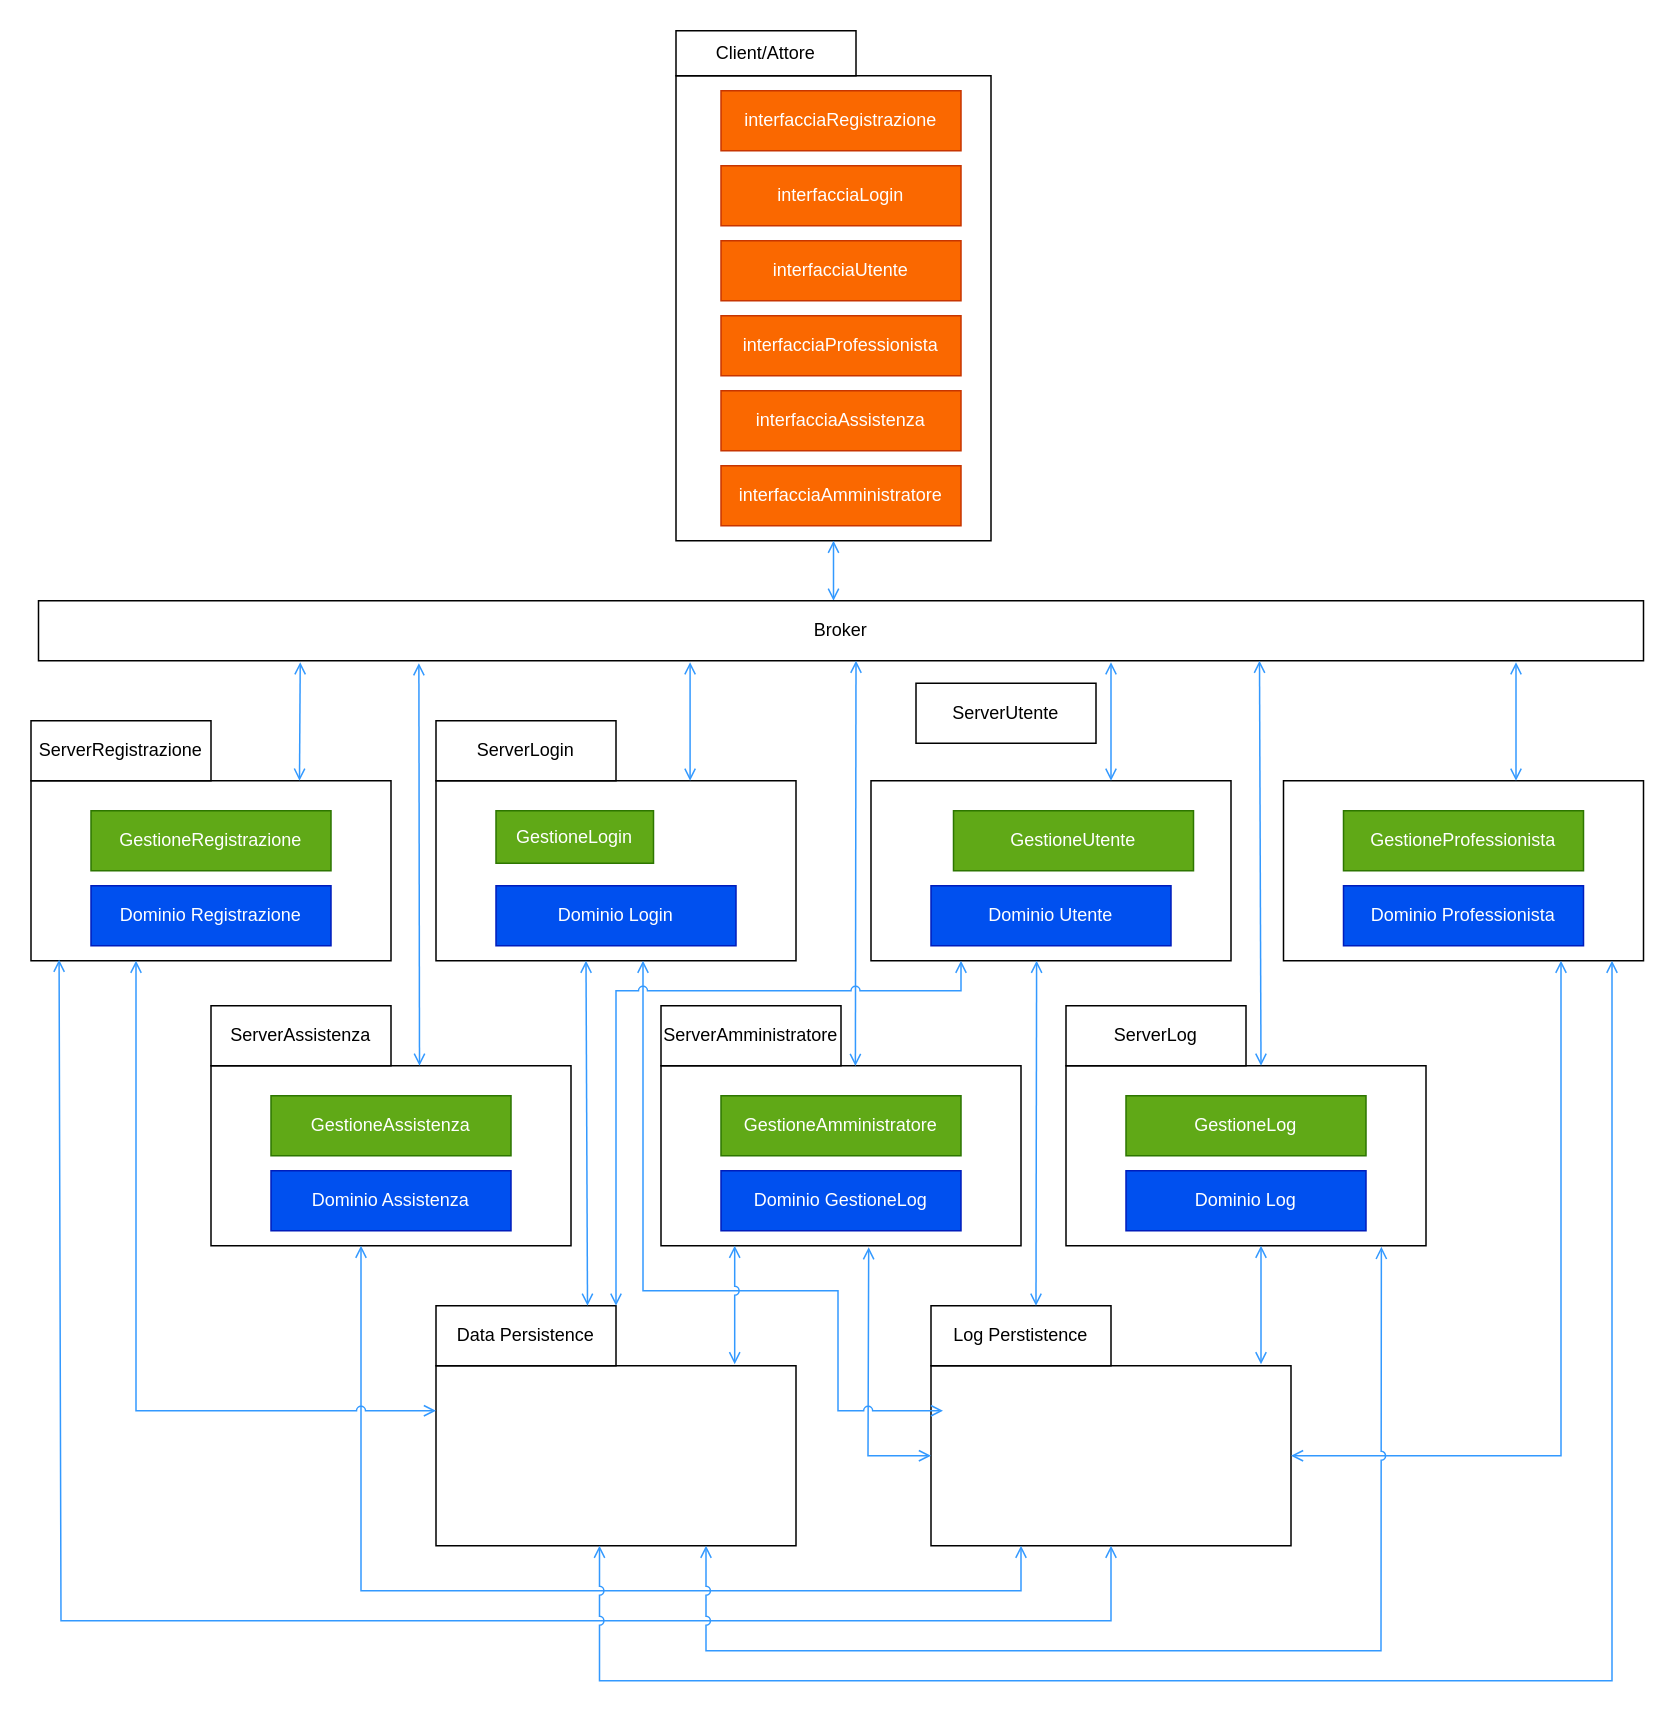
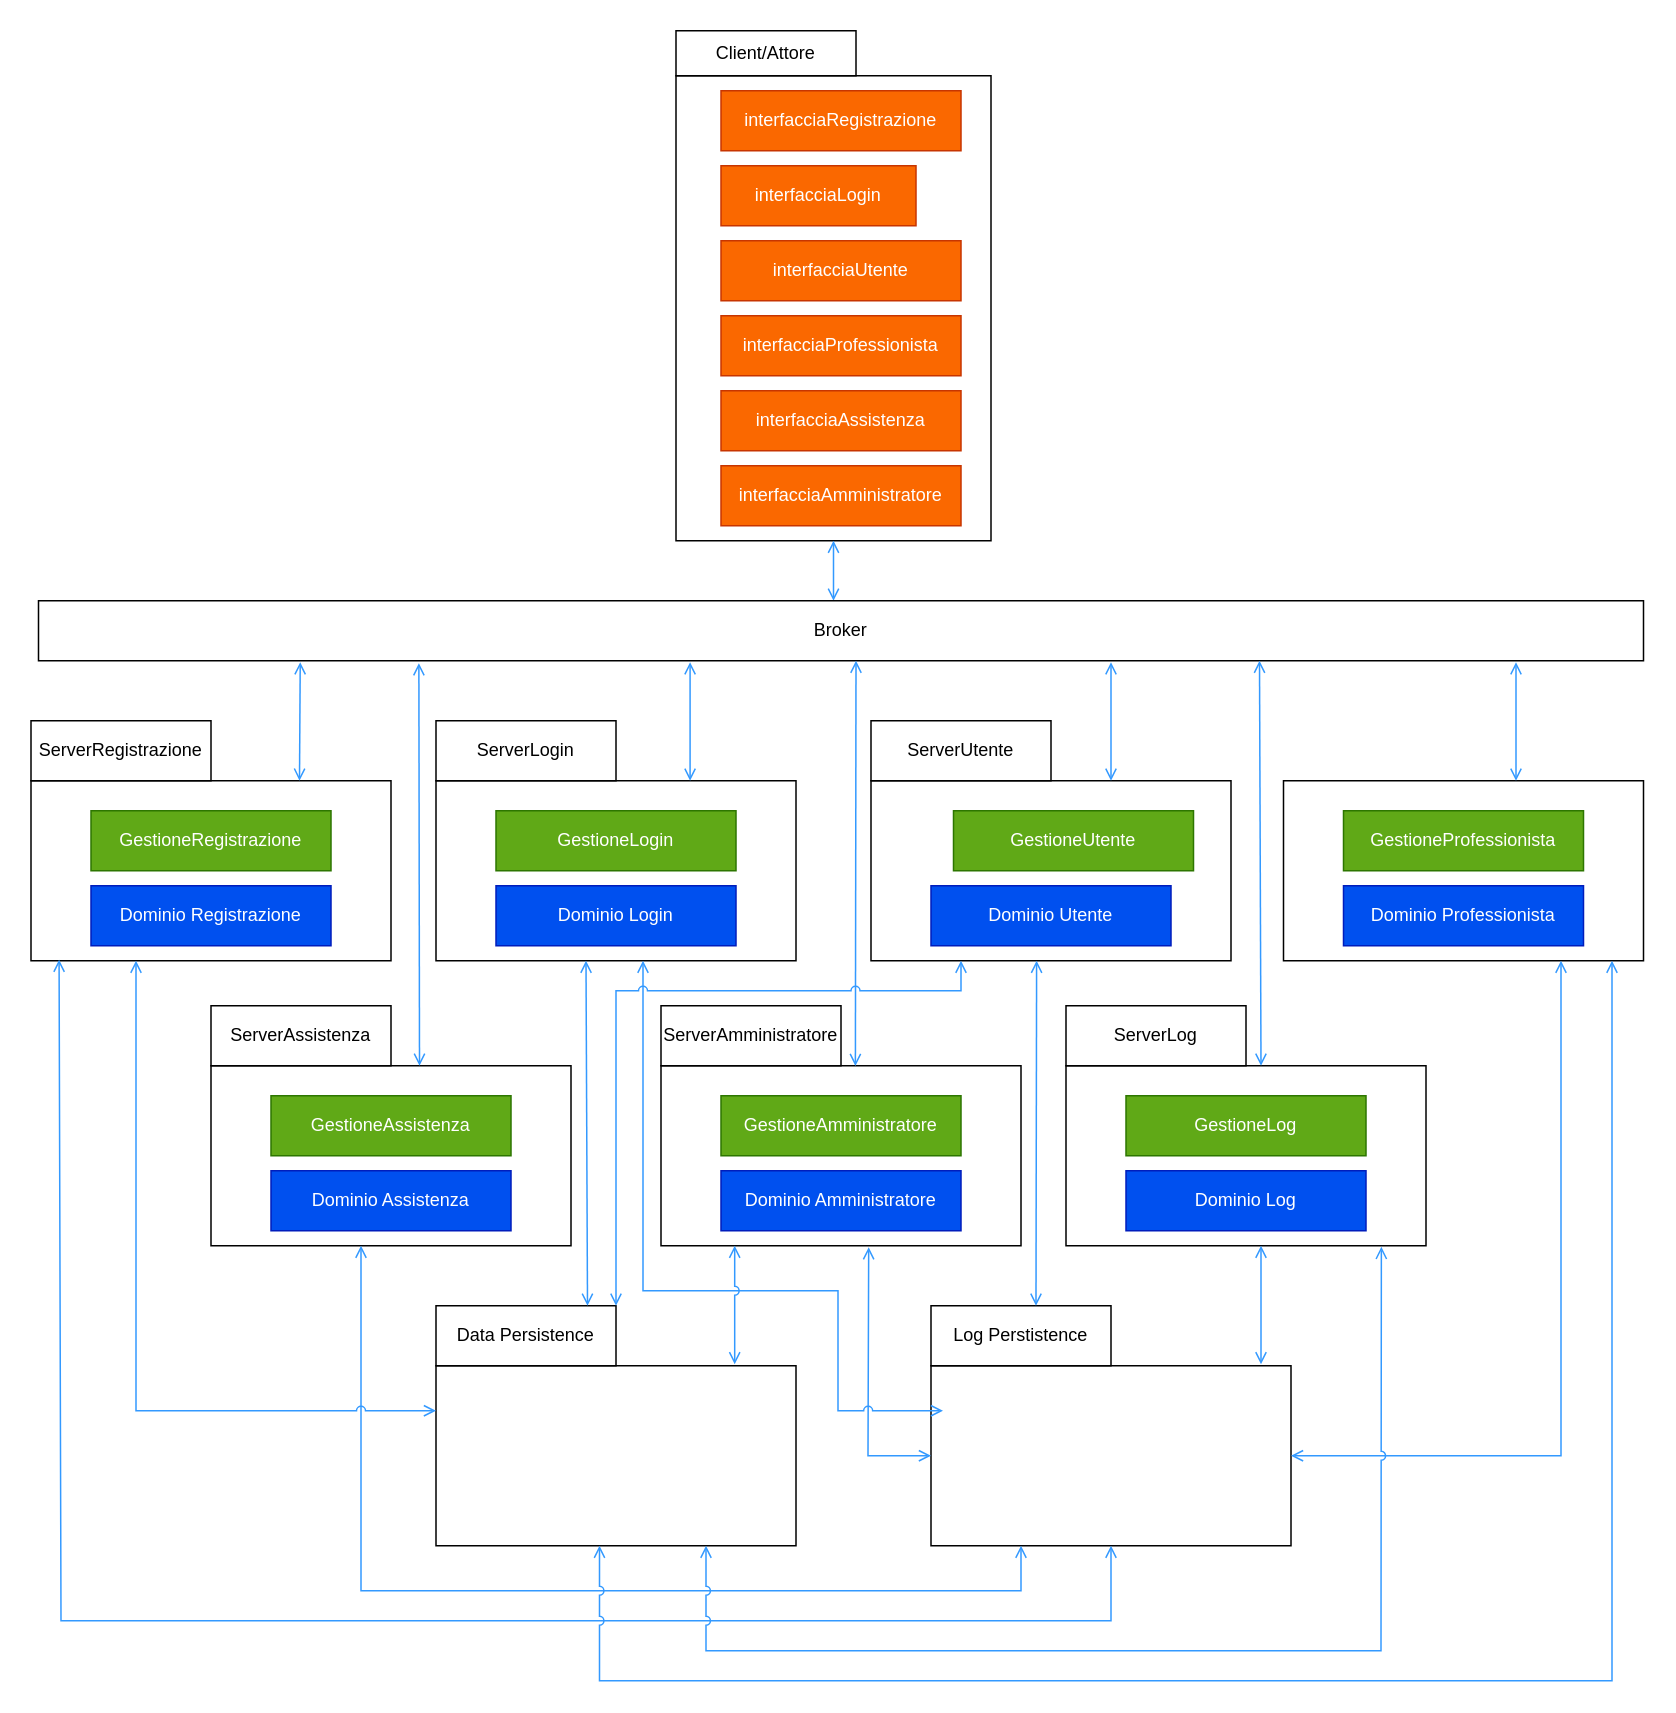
node "interfacciaLogin": size 240x60 -> 195x60
node "ServerUtente": moved (1006, 713) -> (961, 751)
node "GestioneLogin": size 158x53 -> 240x60
node "Dominio GestioneLog": label "Dominio GestioneLog" -> "Dominio Amministratore"
